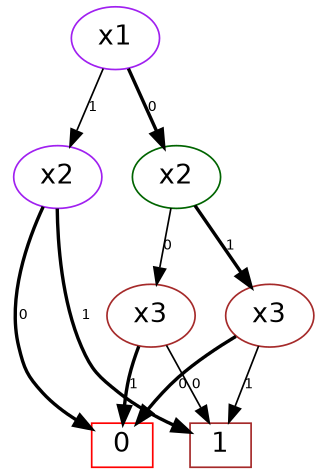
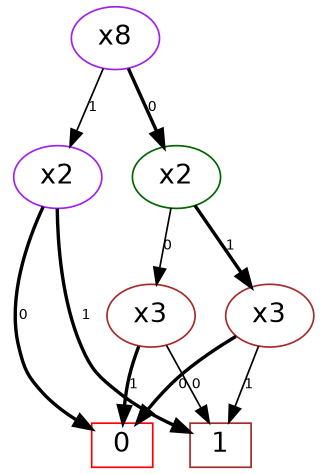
node "x1": label "x1" -> "x8"
